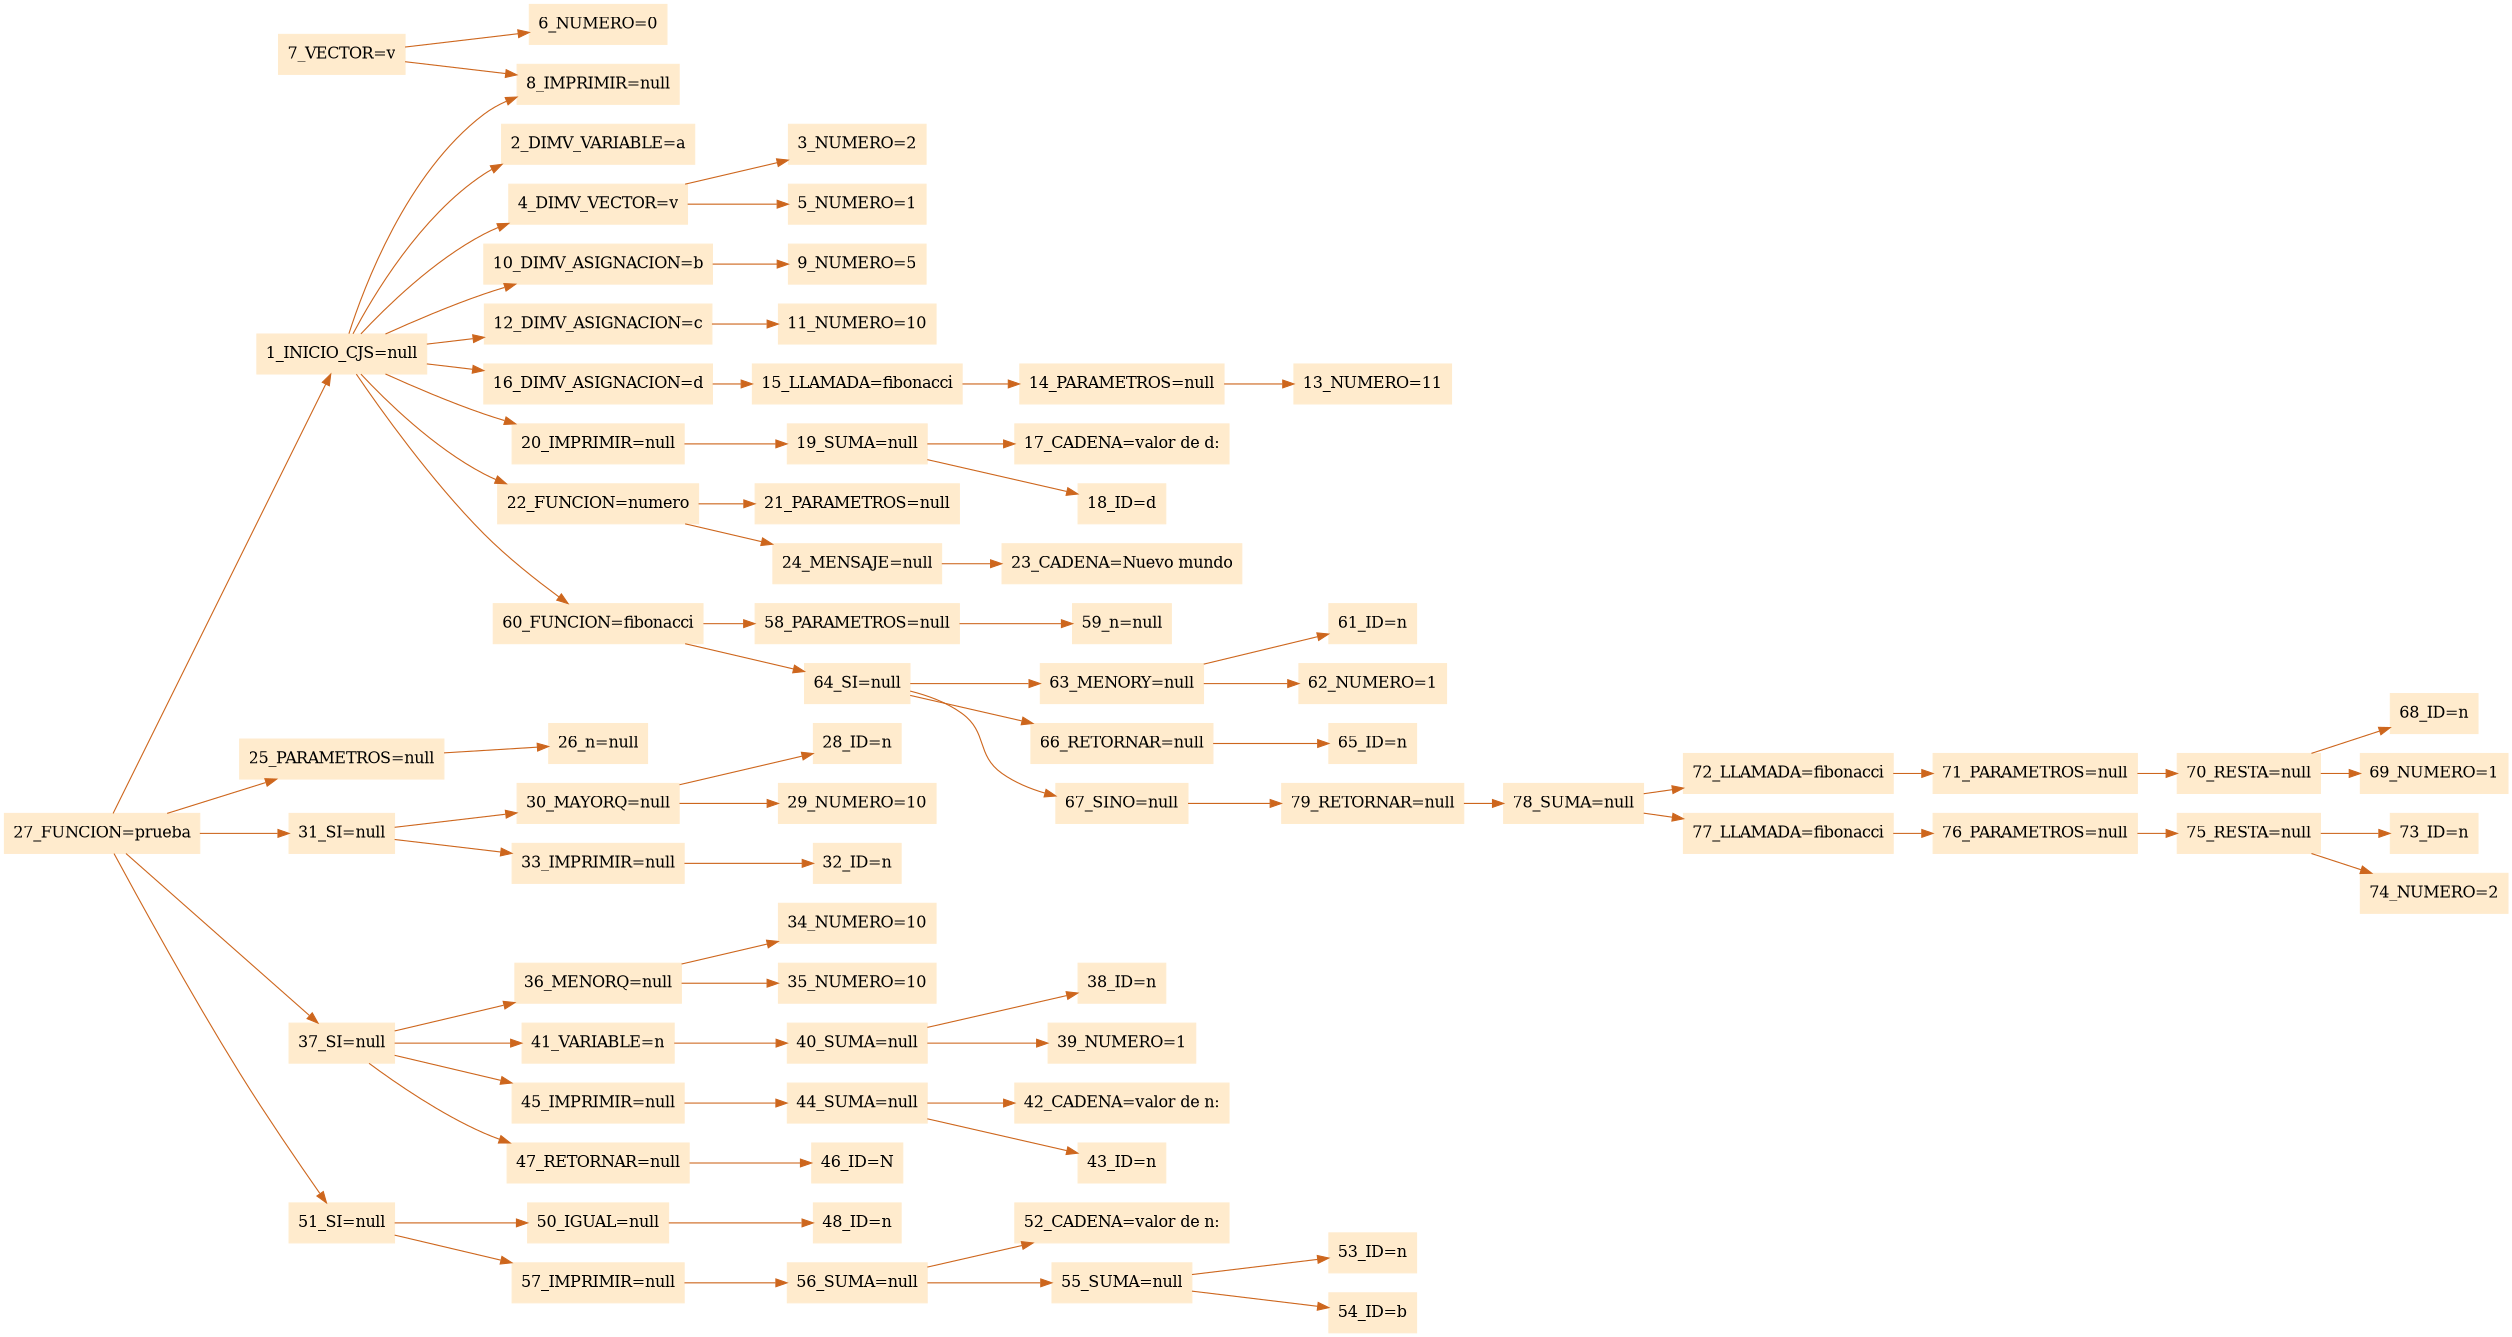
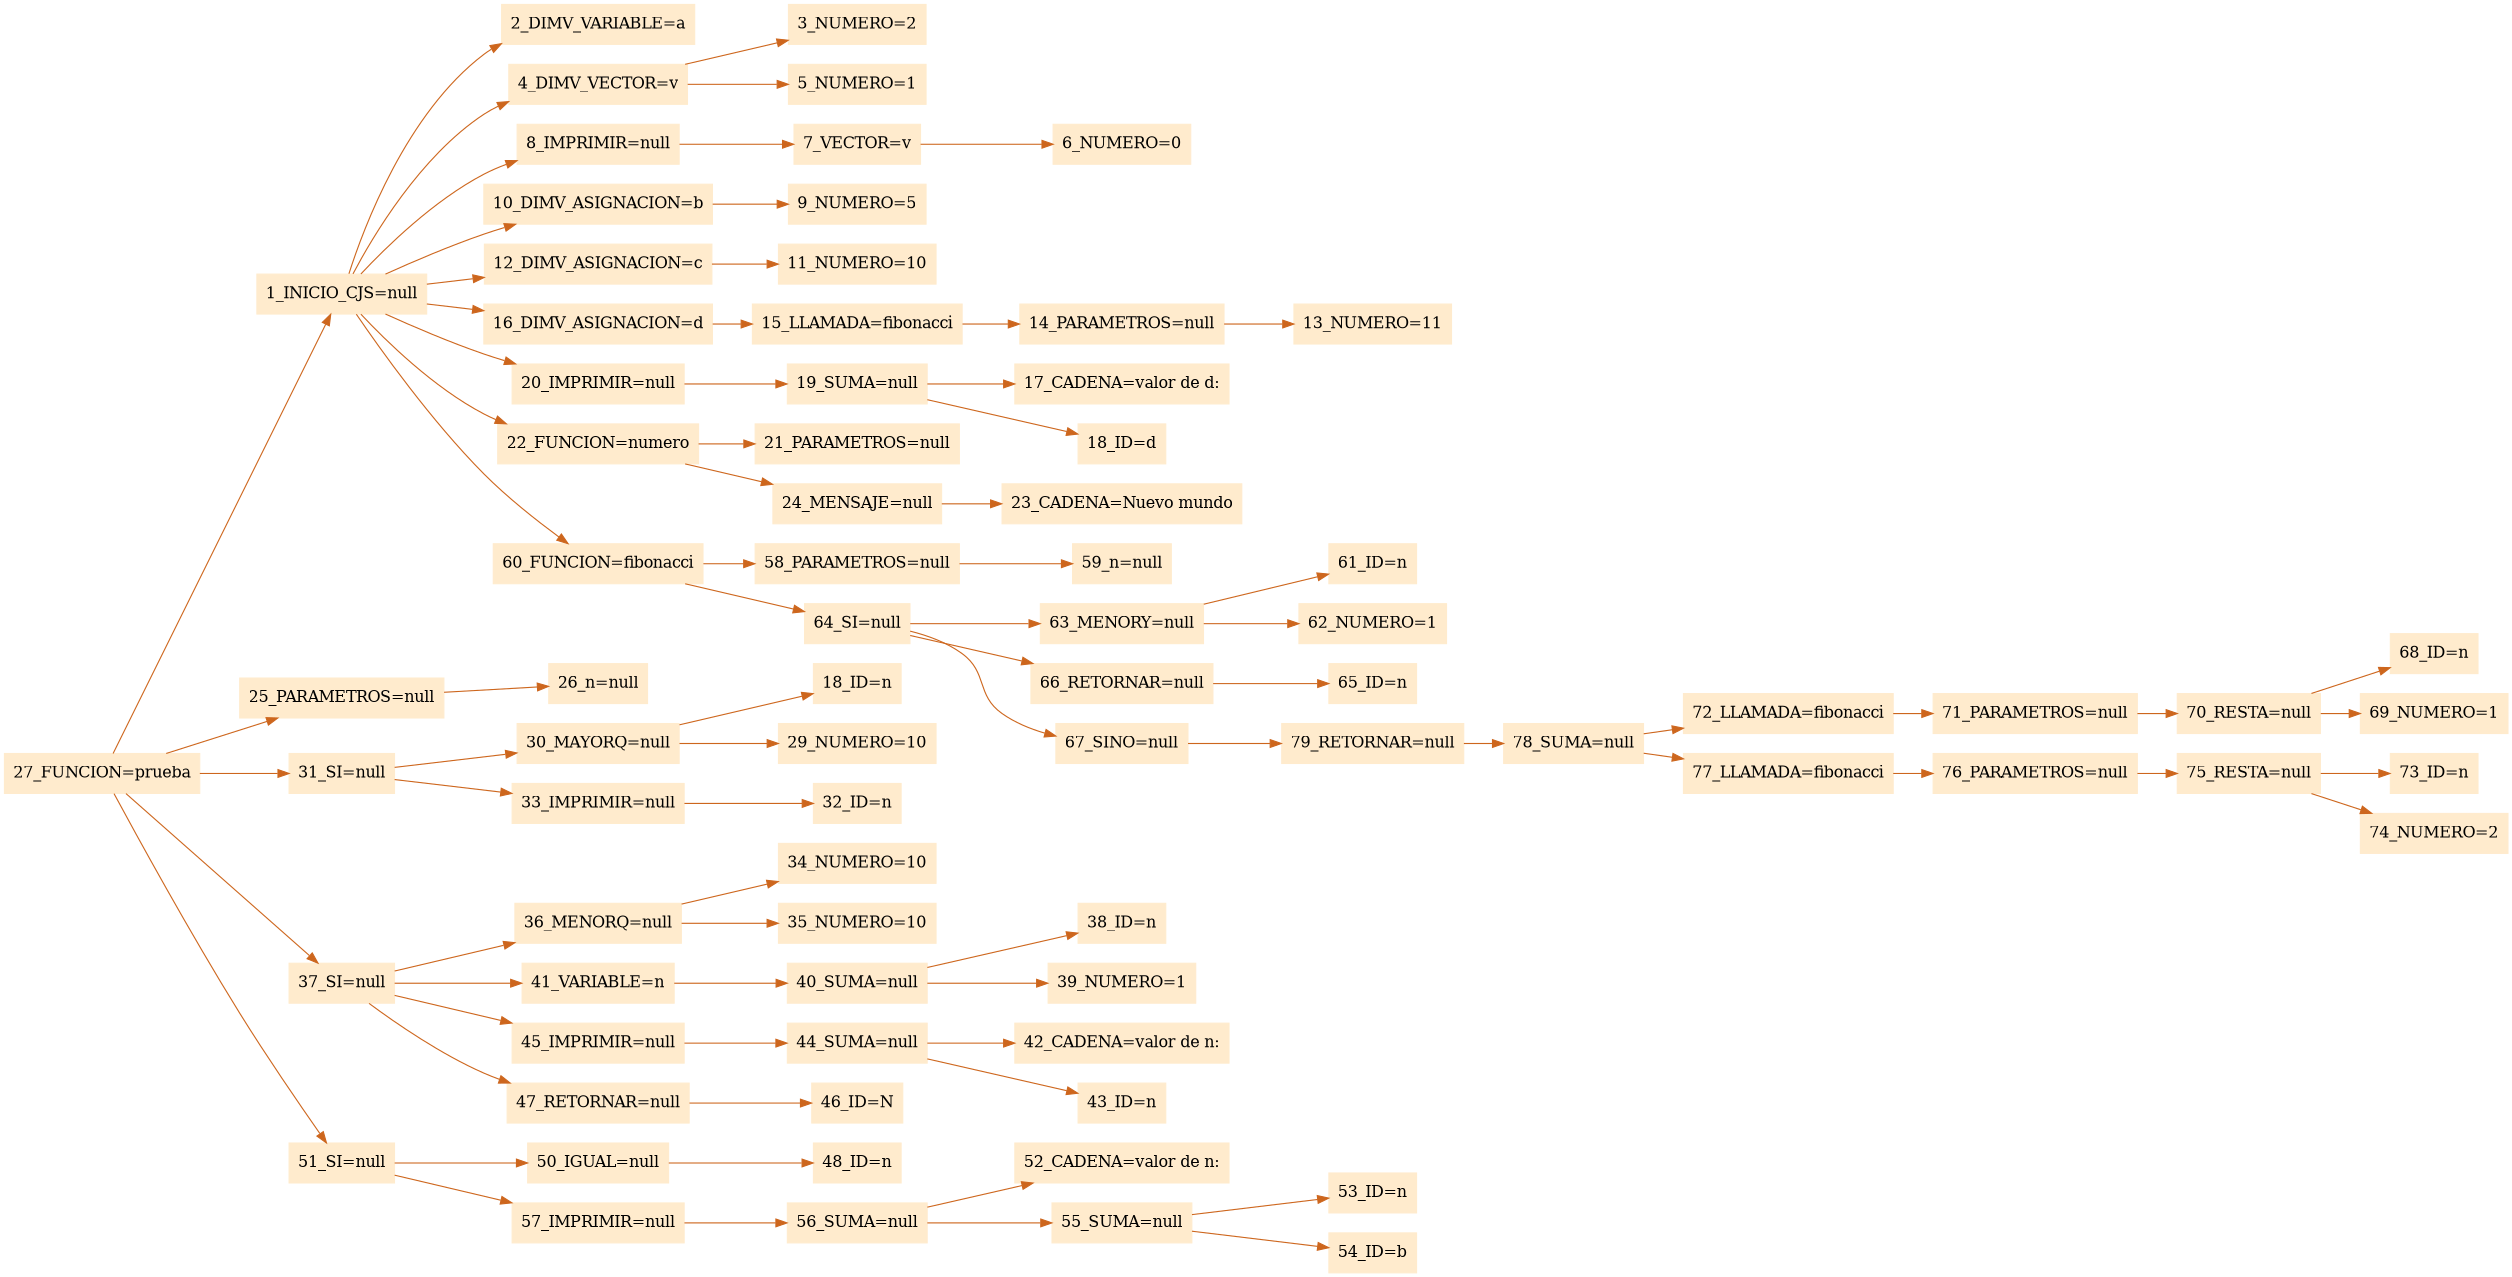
edge "7_VECTOR=v" -> "8_IMPRIMIR=null": reversed
node "28_ID=n": label "28_ID=n" -> "18_ID=n"
